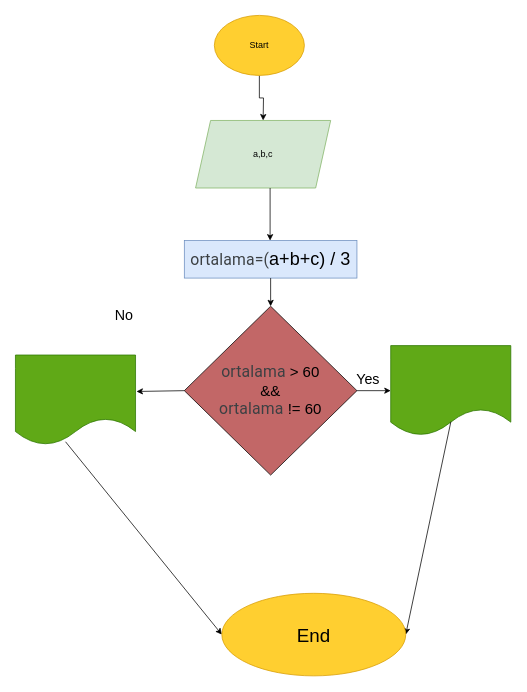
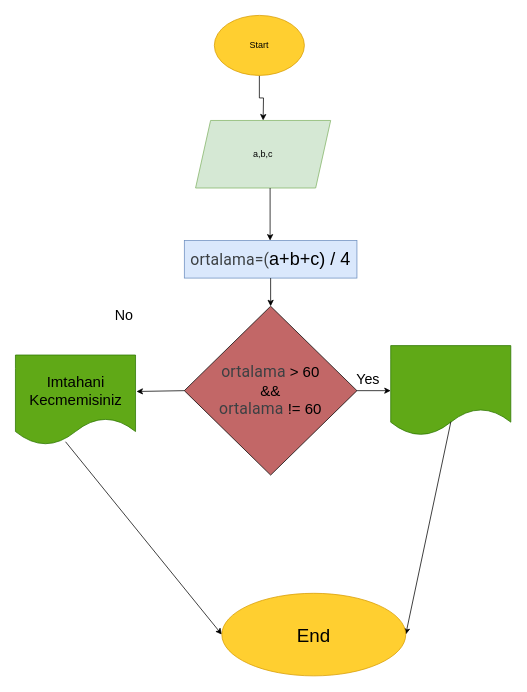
node "ortalama=(a+b+c) / 3": label "ortalama=(a+b+c) / 3" -> "ortalama=(a+b+c) / 4"
node "Imtahani Kecmemisiniz": added
